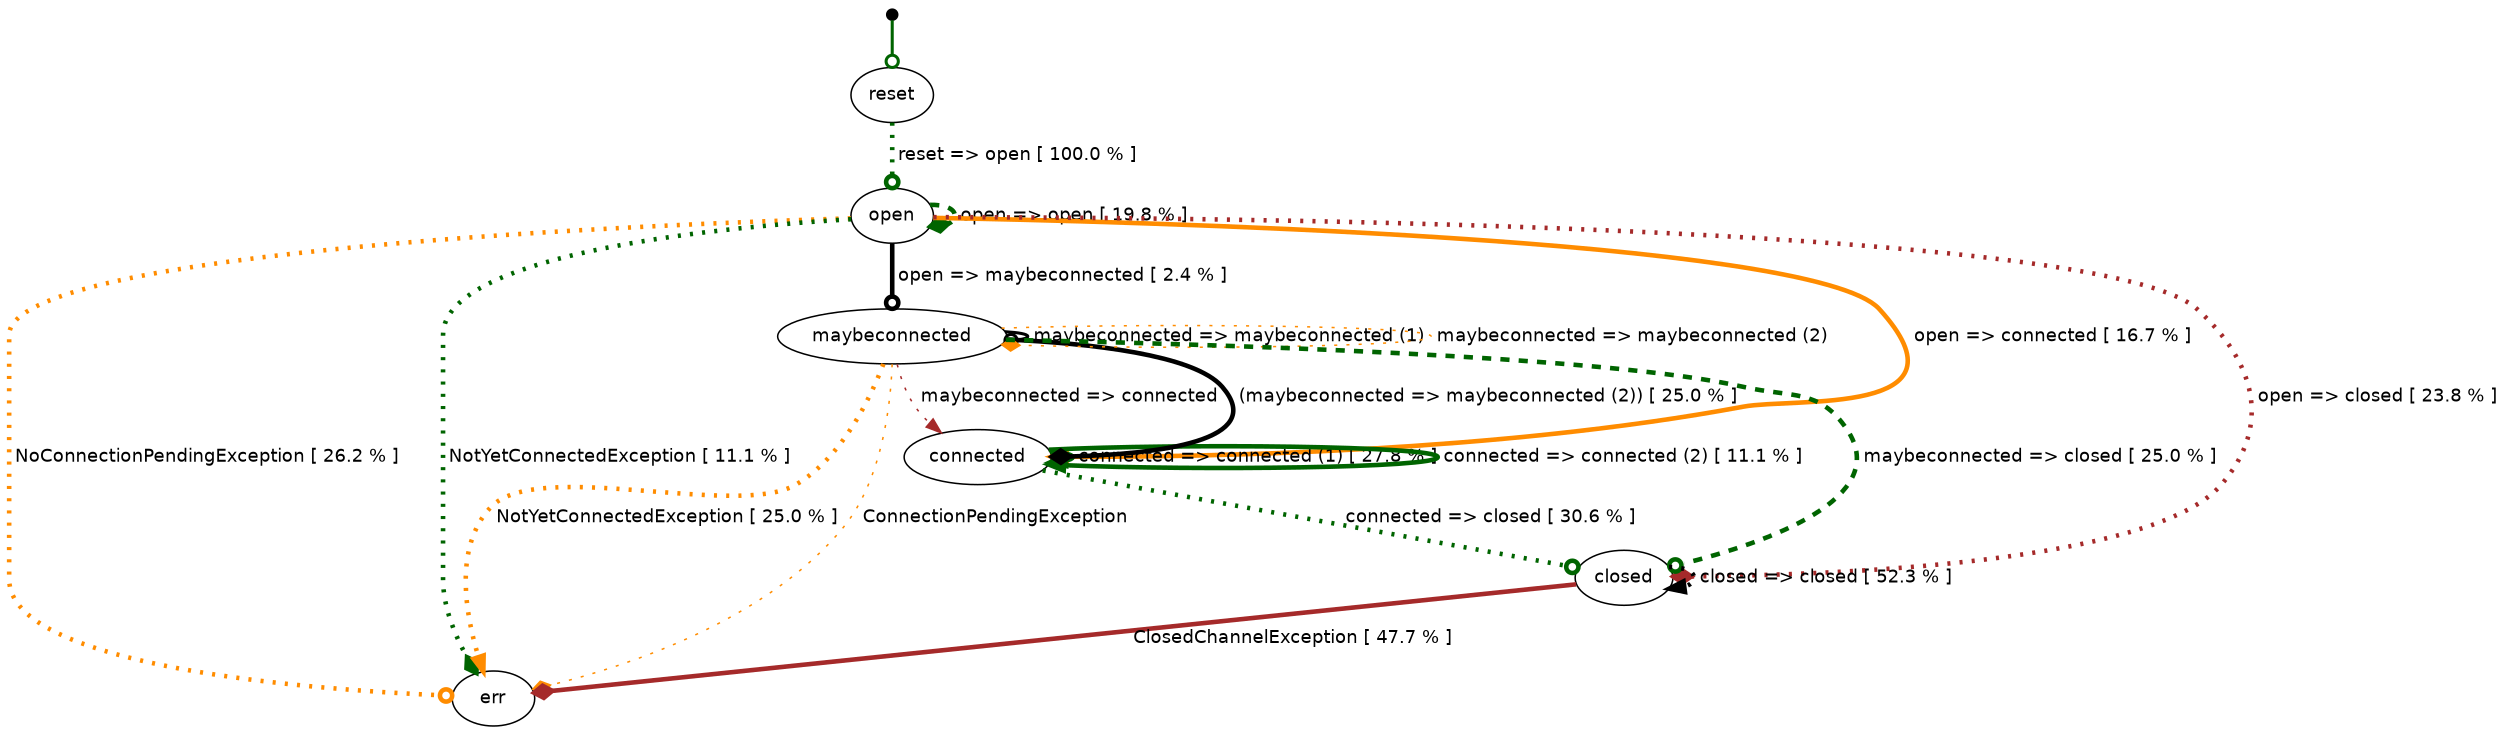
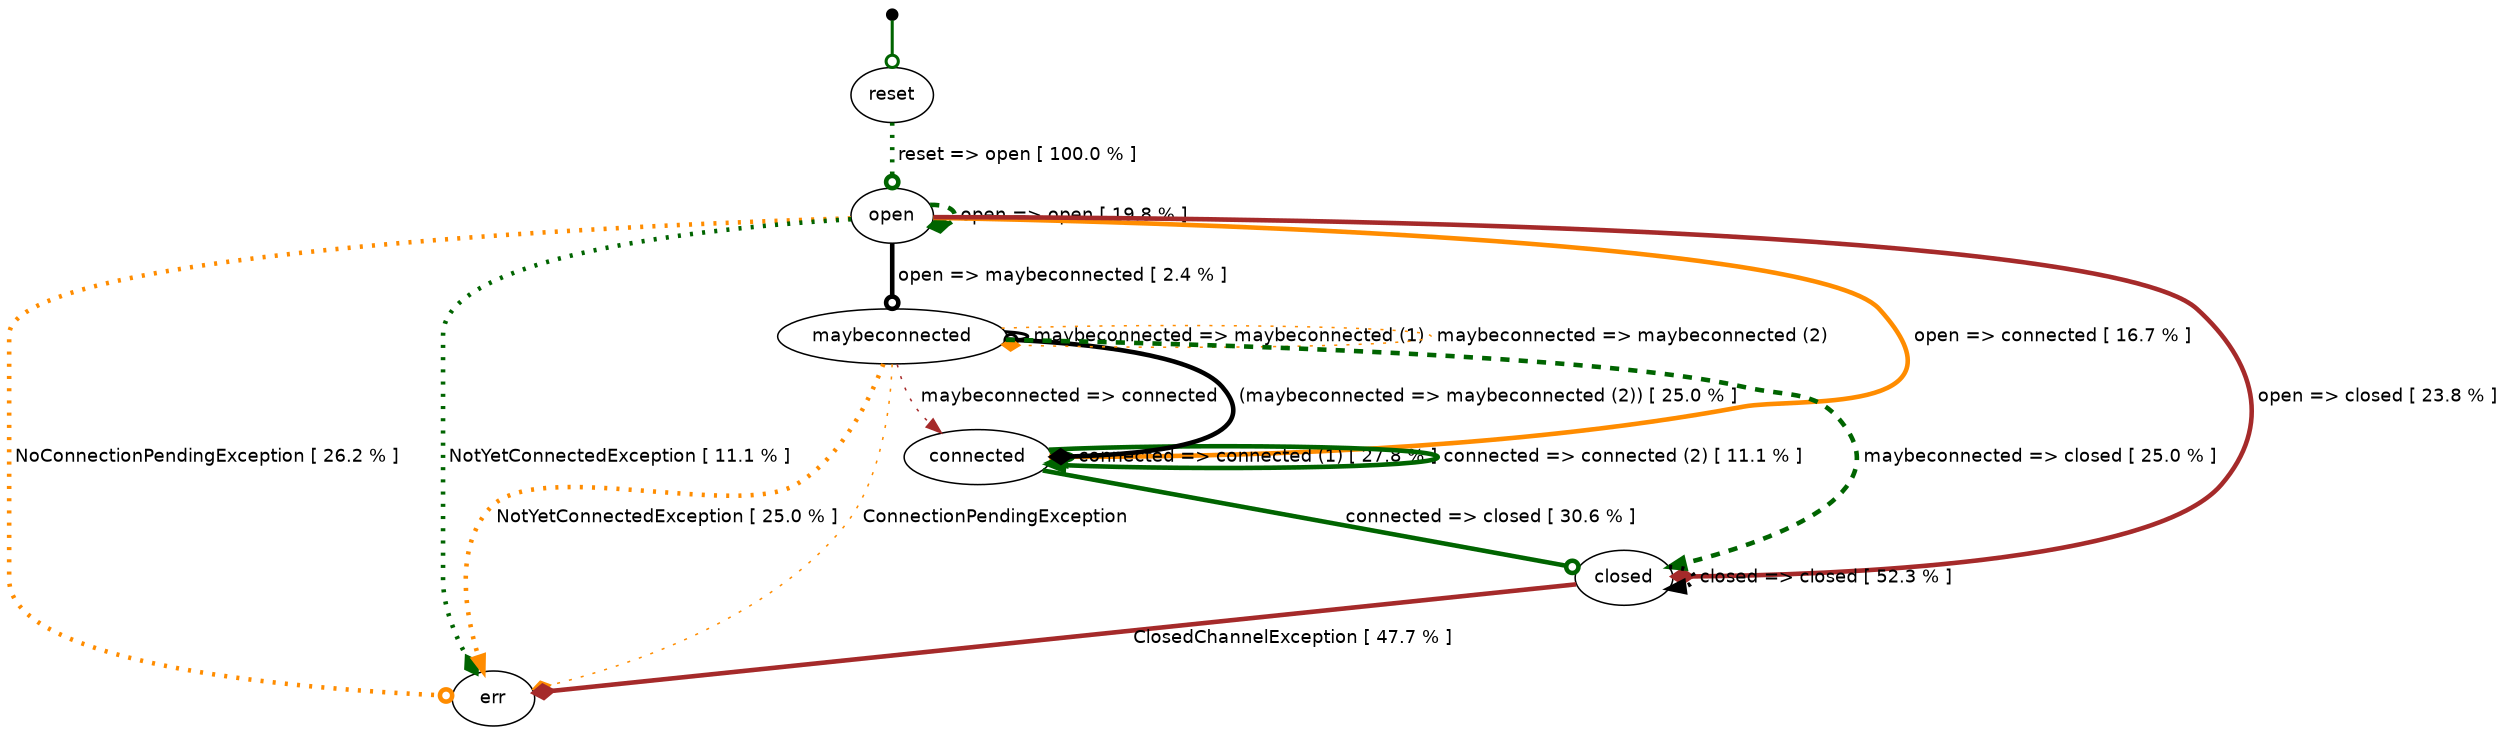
edge "open" -> "closed": style dotted -> bold
edge "open" -> "connected": arrowhead normal -> odot
edge "maybeconnected" -> "closed": arrowhead odot -> normal
edge "connected" -> "closed": style dotted -> bold
